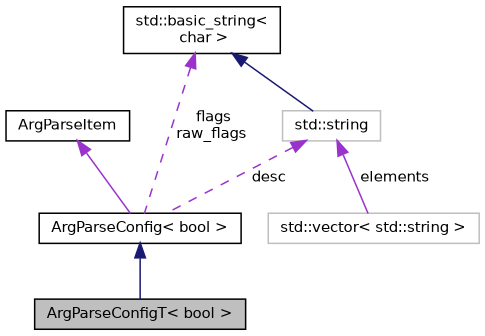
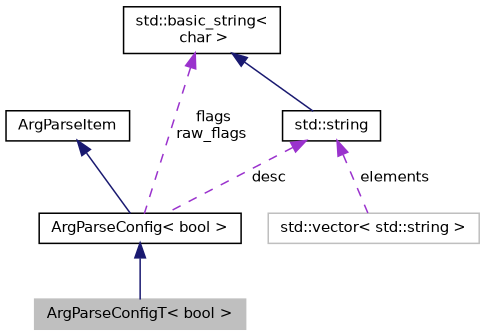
node "std::string": color grey75 -> black
edge "ArgParseConfig< bool >" -> "ArgParseItem": color darkorchid3 -> midnightblue
edge "std::vector< std::string >" -> "std::string": style solid -> dashed
node "ArgParseConfigT< bool >": color black -> grey75
